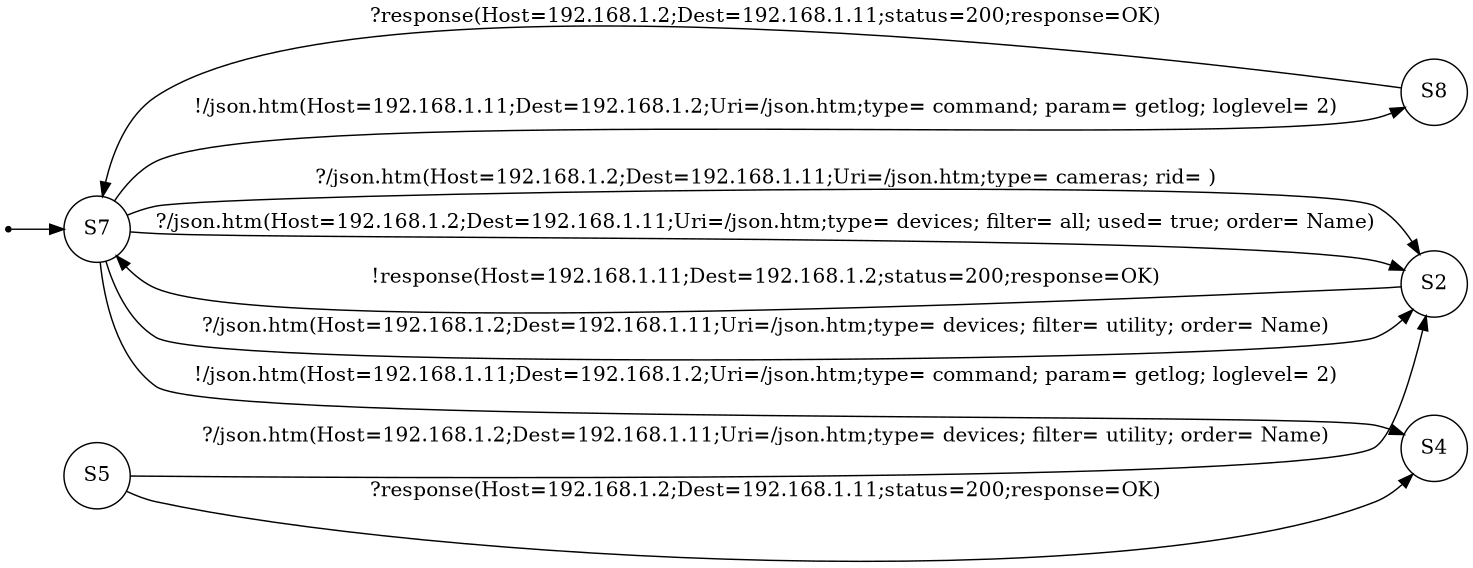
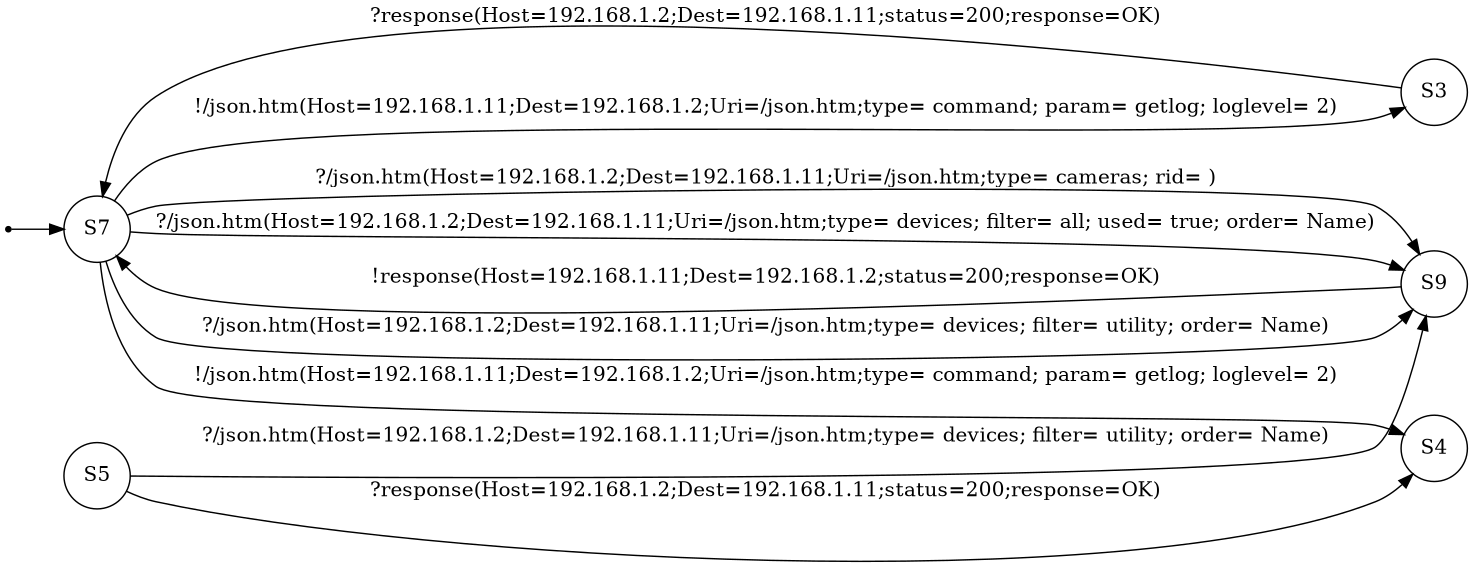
node "S8": label "S8" -> "S3"
node "S2": label "S2" -> "S9"
